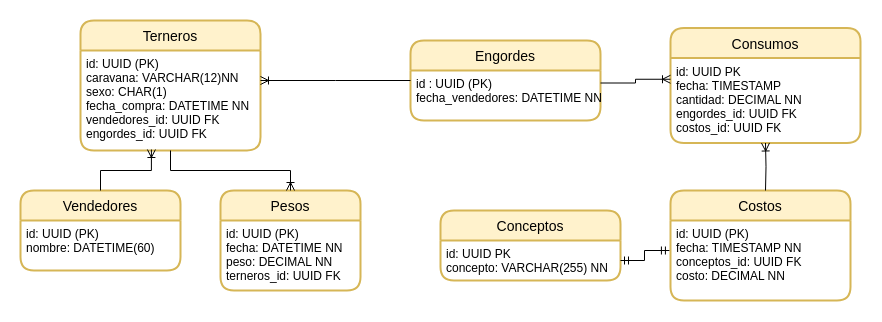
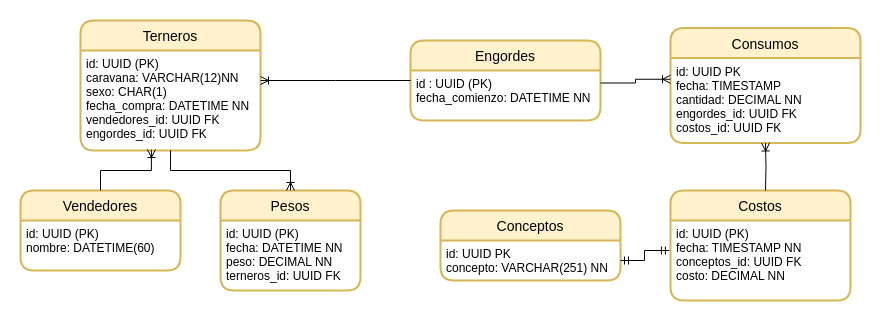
node "id : UUID (PK) fecha_vendedores: DATETIME NN": label "id : UUID (PK) fecha_vendedores: DATETIME NN" -> "id : UUID (PK) fecha_comienzo: DATETIME NN"
node "id: UUID PK concepto: VARCHAR(255) NN": label "id: UUID PK concepto: VARCHAR(255) NN" -> "id: UUID PK concepto: VARCHAR(251) NN"
